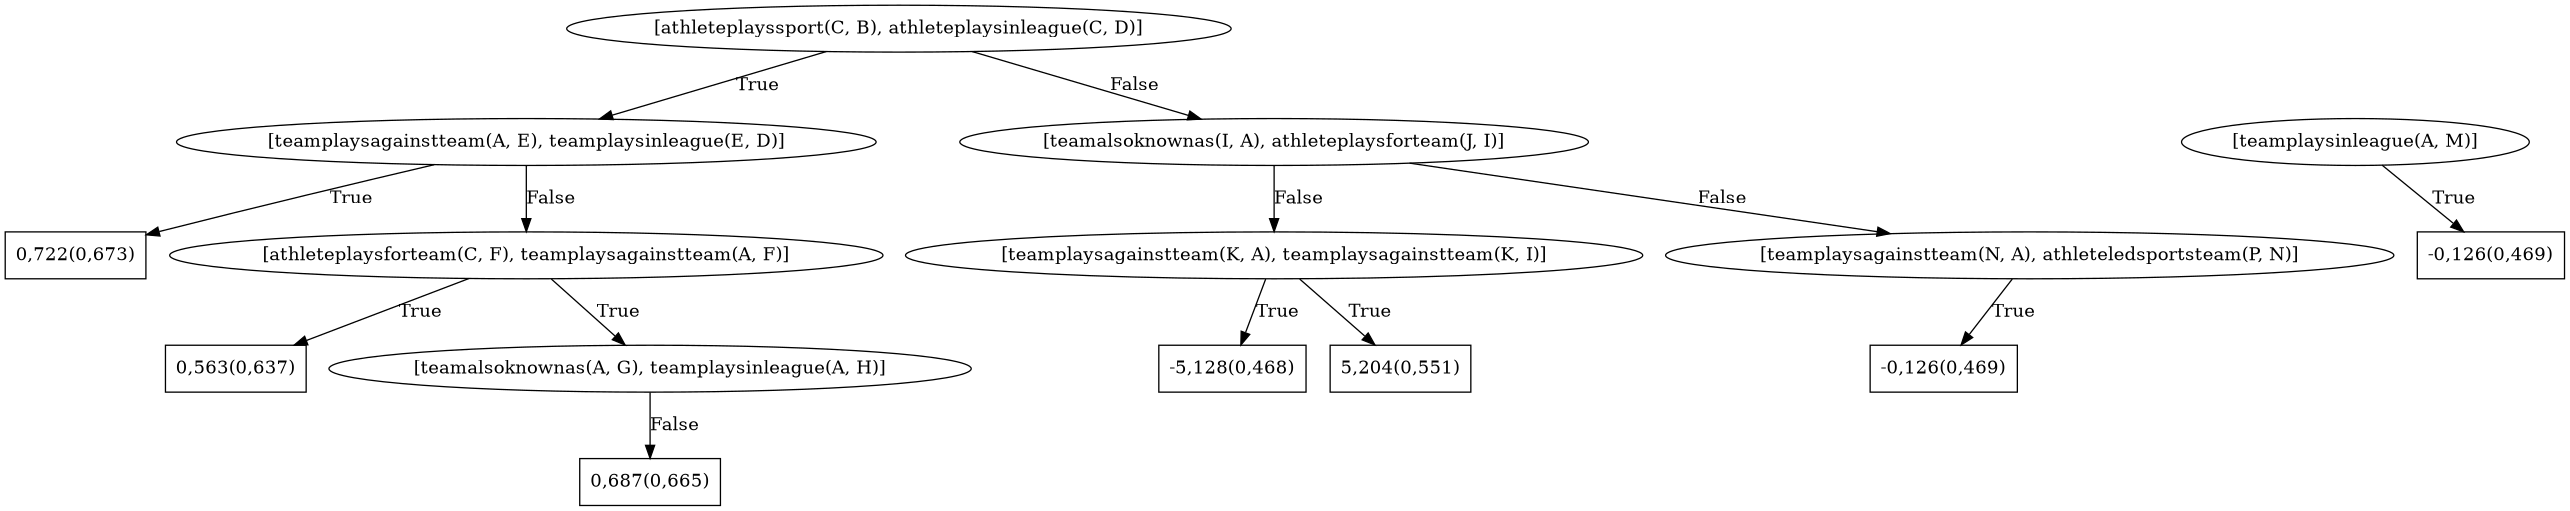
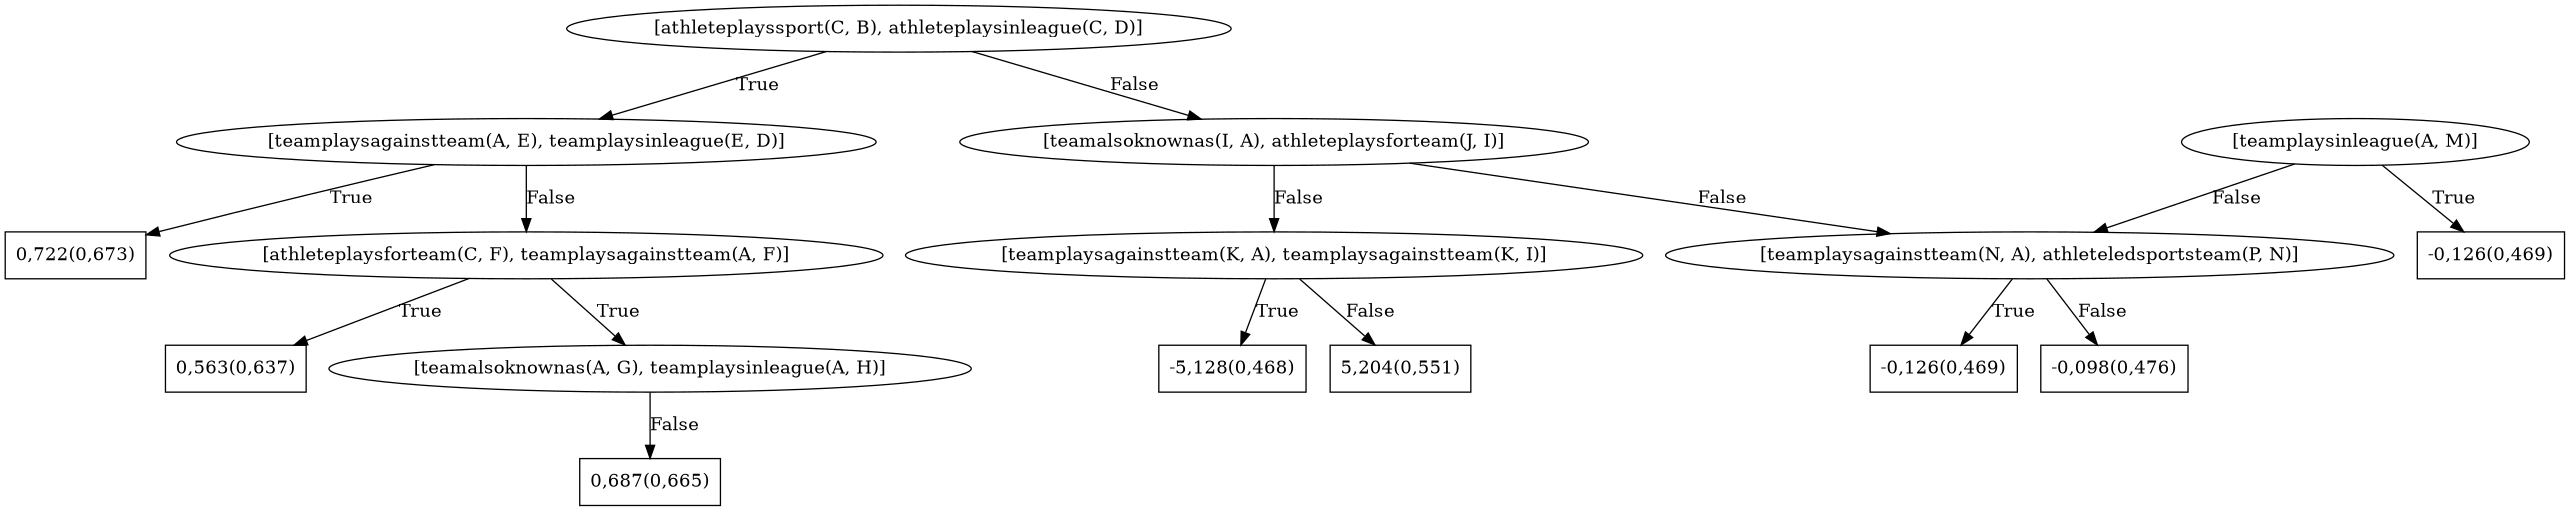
edge "[teamplaysinleague(A, M)]" -> "[teamplaysagainstteam(N, A), athleteledsportsteam(P, N)]": added, label "False"
edge "[teamplaysagainstteam(K, A), teamplaysagainstteam(K, I)]" -> "5,204(0,551)": label "True" -> "False"
node "-0,098(0,476)": added
